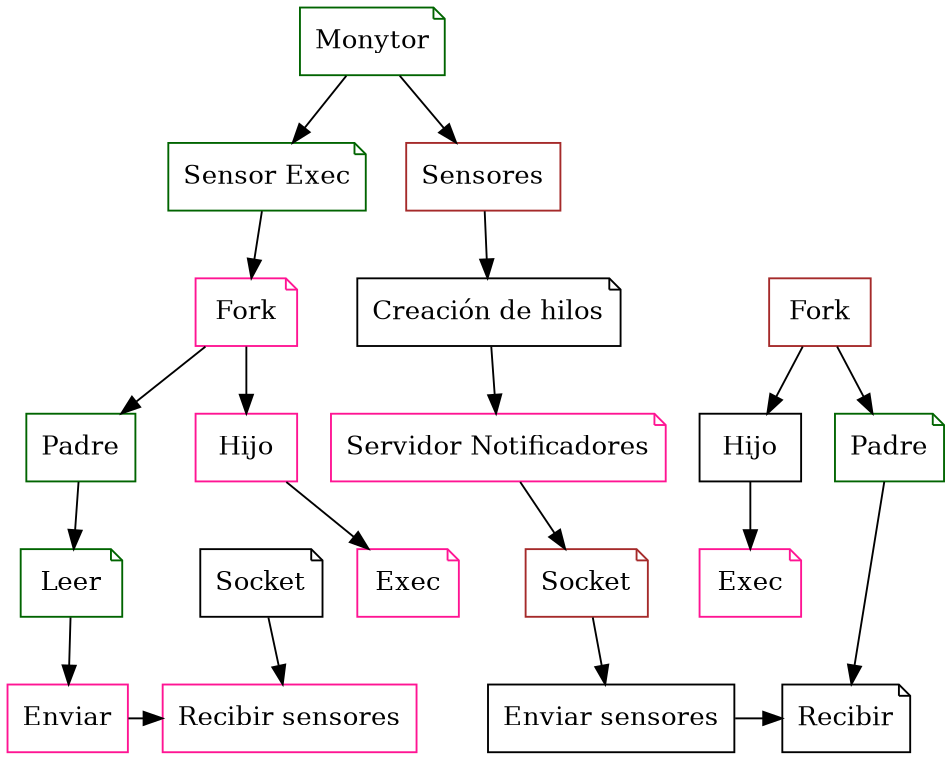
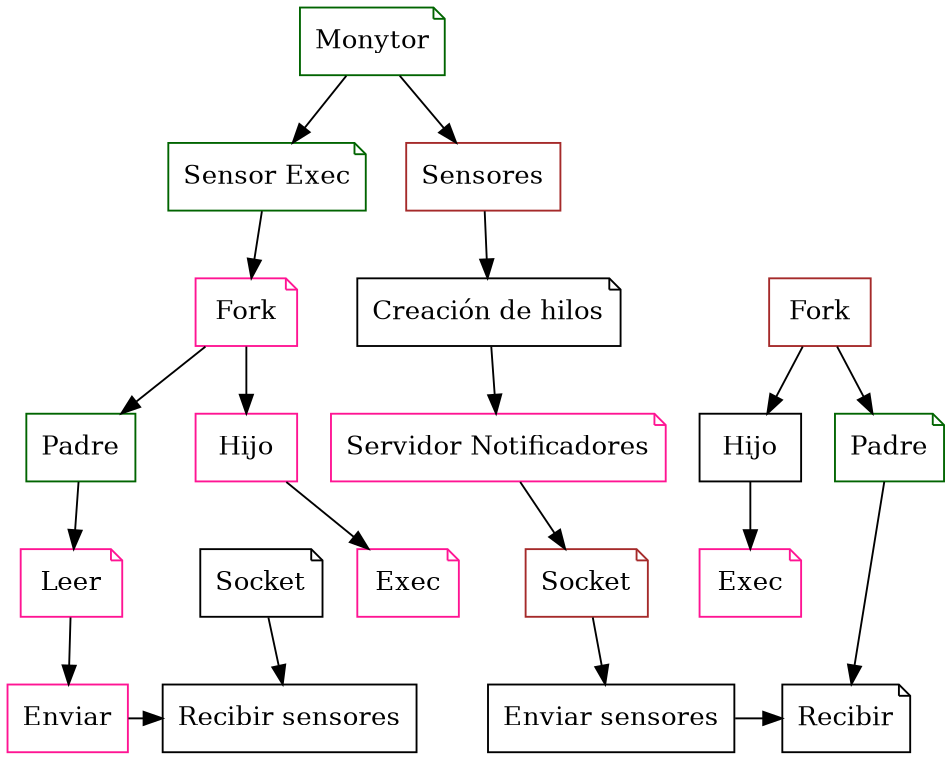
node "Leer": color darkgreen -> deeppink
node "Recibir sensores": color deeppink -> black
